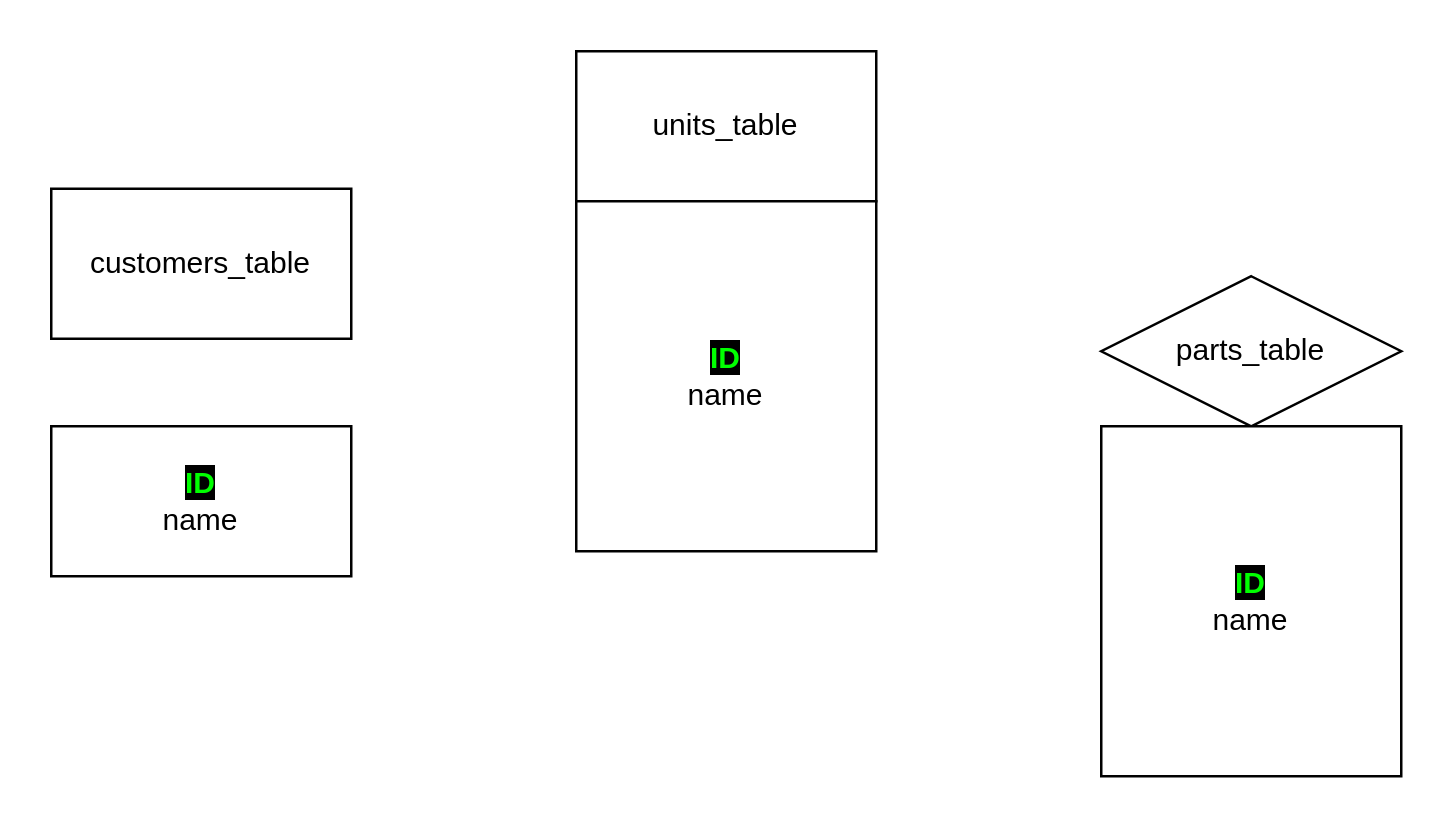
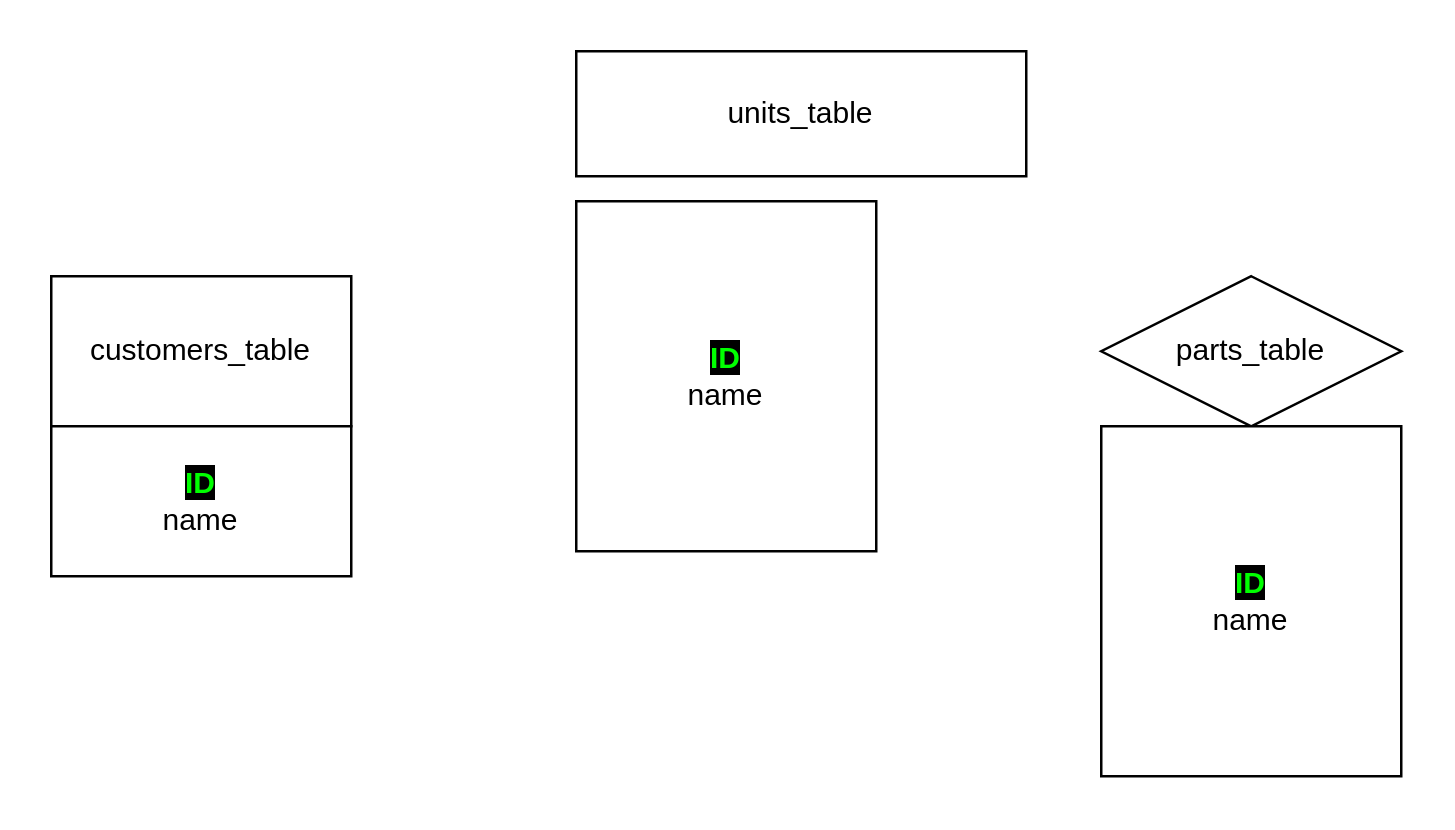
node "units_table": size 300x150 -> 450x125
node "customers_table": moved (201, 264) -> (201, 351)
